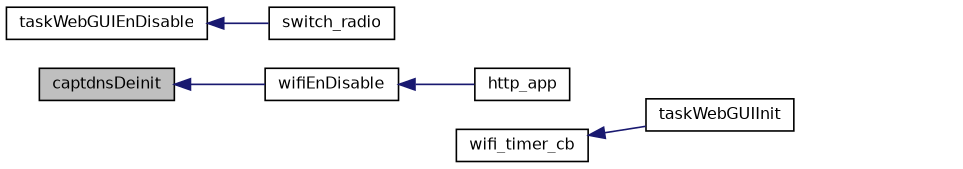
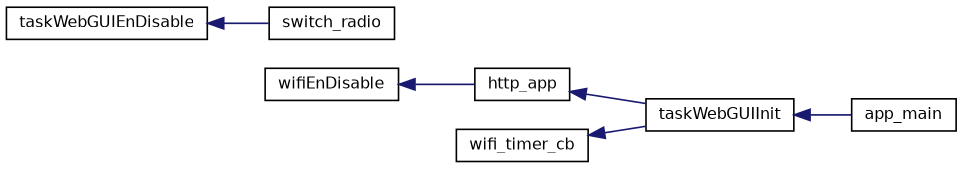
node "captdnsDeinit": removed
edge "taskWebGUIInit" -> "http_app": added
node "app_main": added
